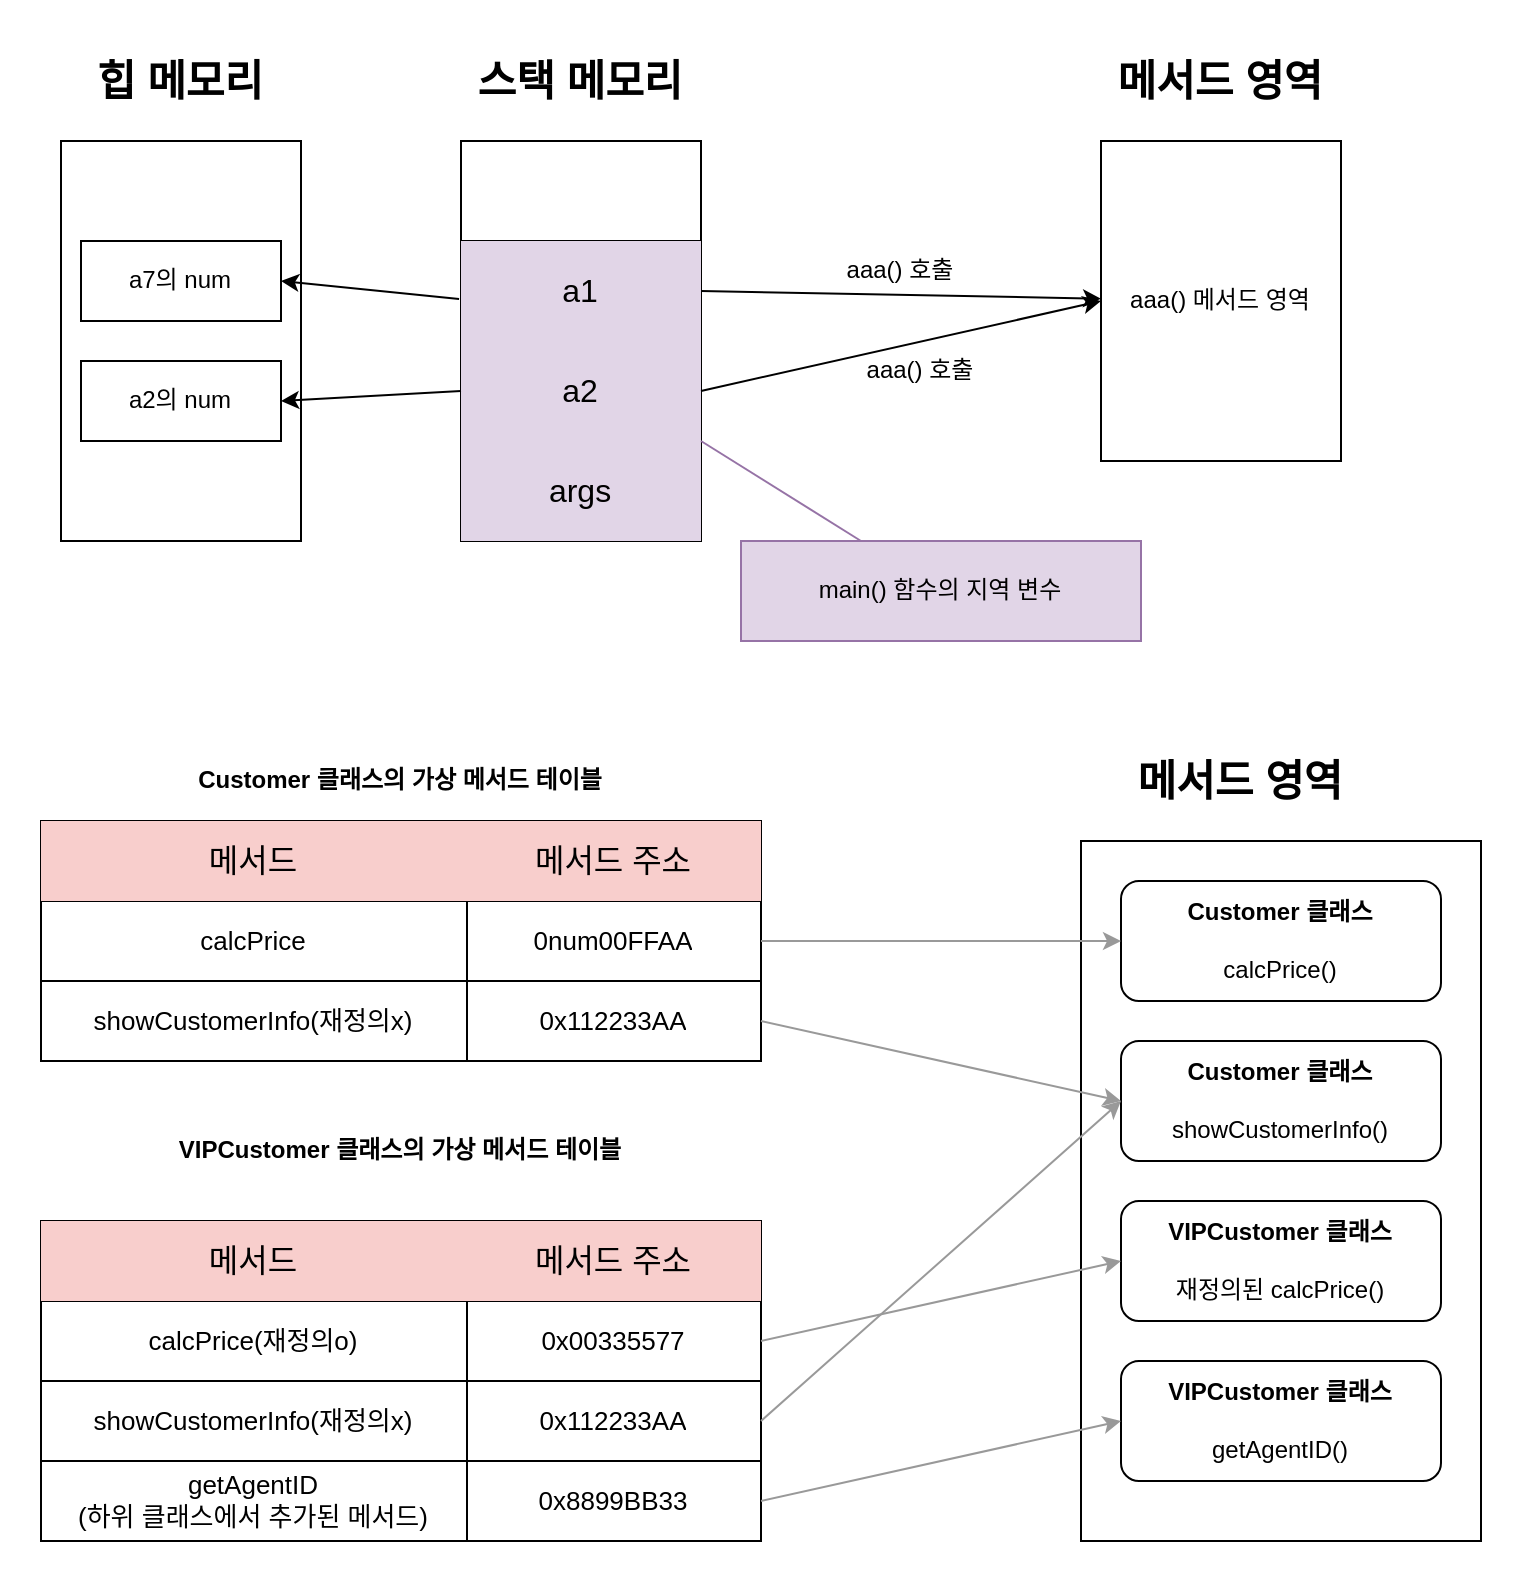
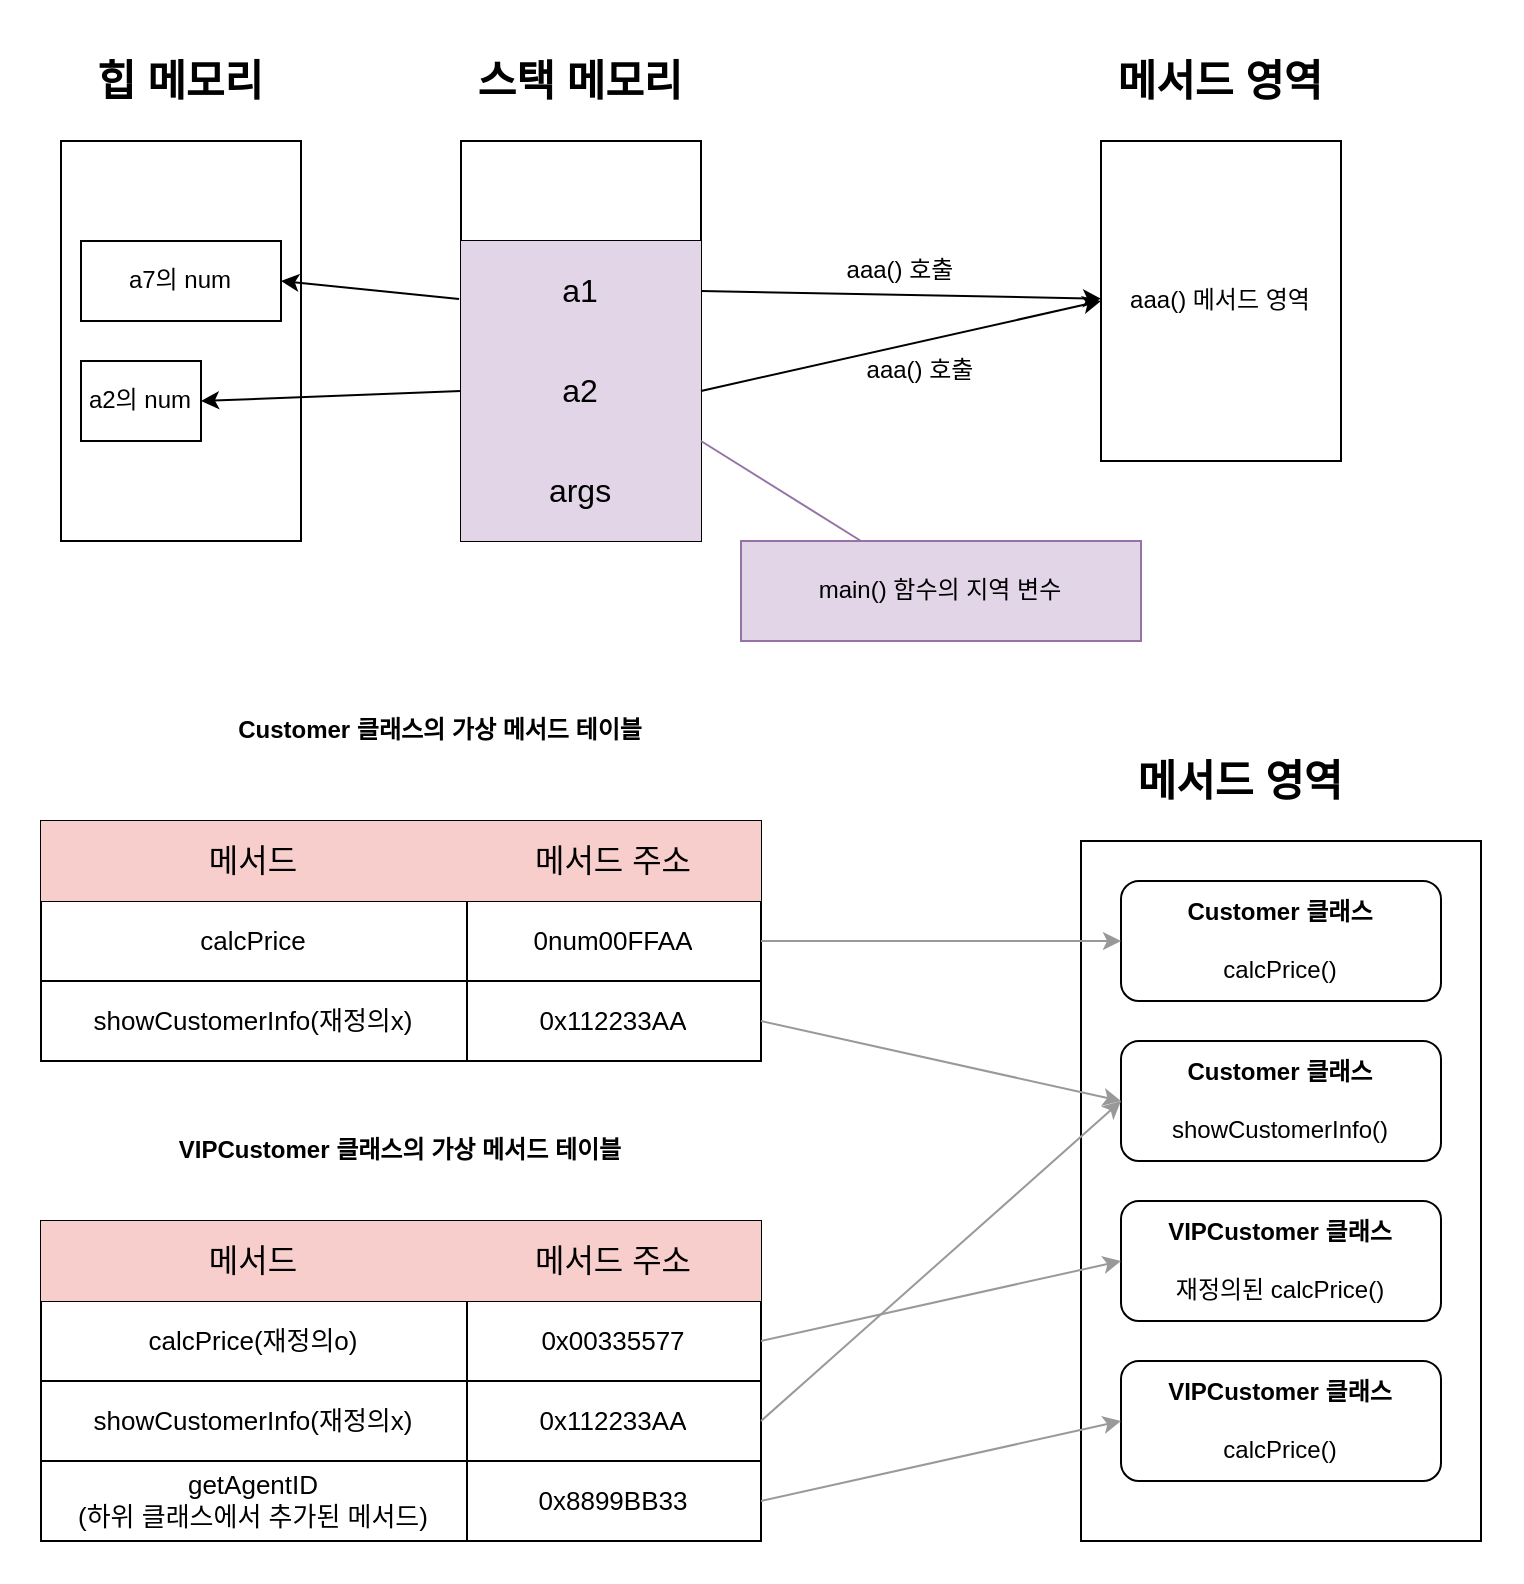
node "a2의 num": size 200x80 -> 120x80
node "Customer 클래스의 가상 메서드 테이블": moved (401, 781) -> (441, 731)
node "VIPCustomer 클래스 getAgentID()": label "VIPCustomer 클래스 getAgentID()" -> "VIPCustomer 클래스 calcPrice()"
